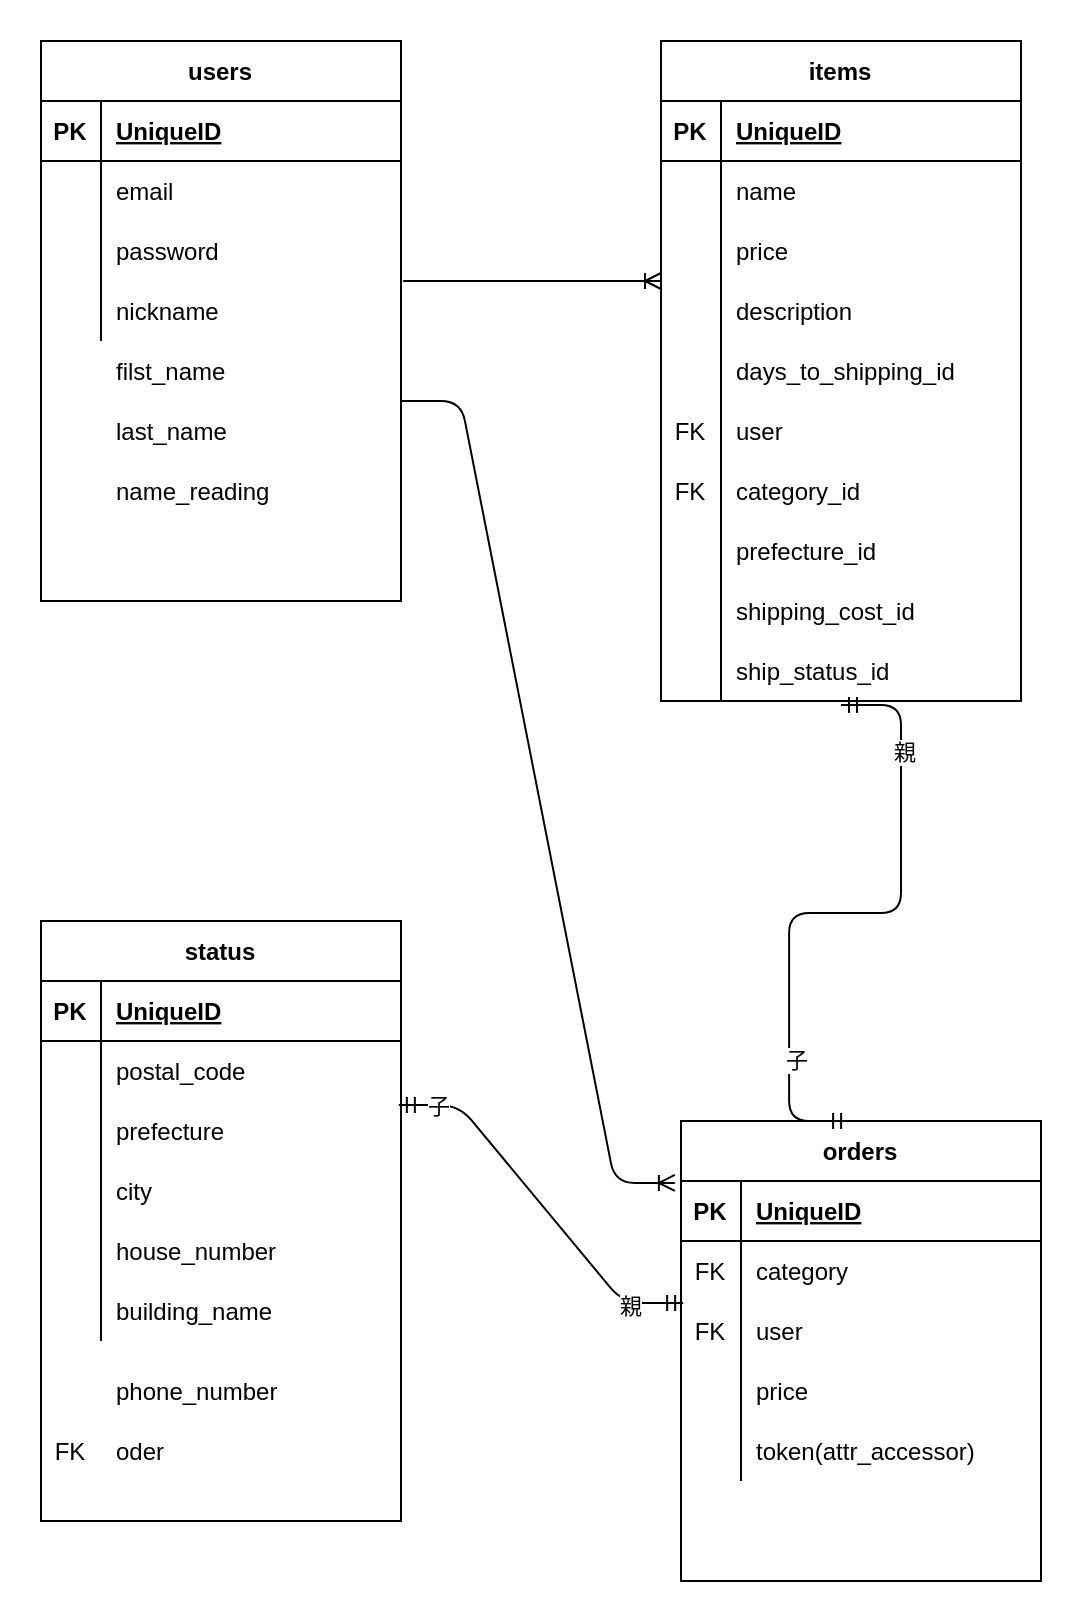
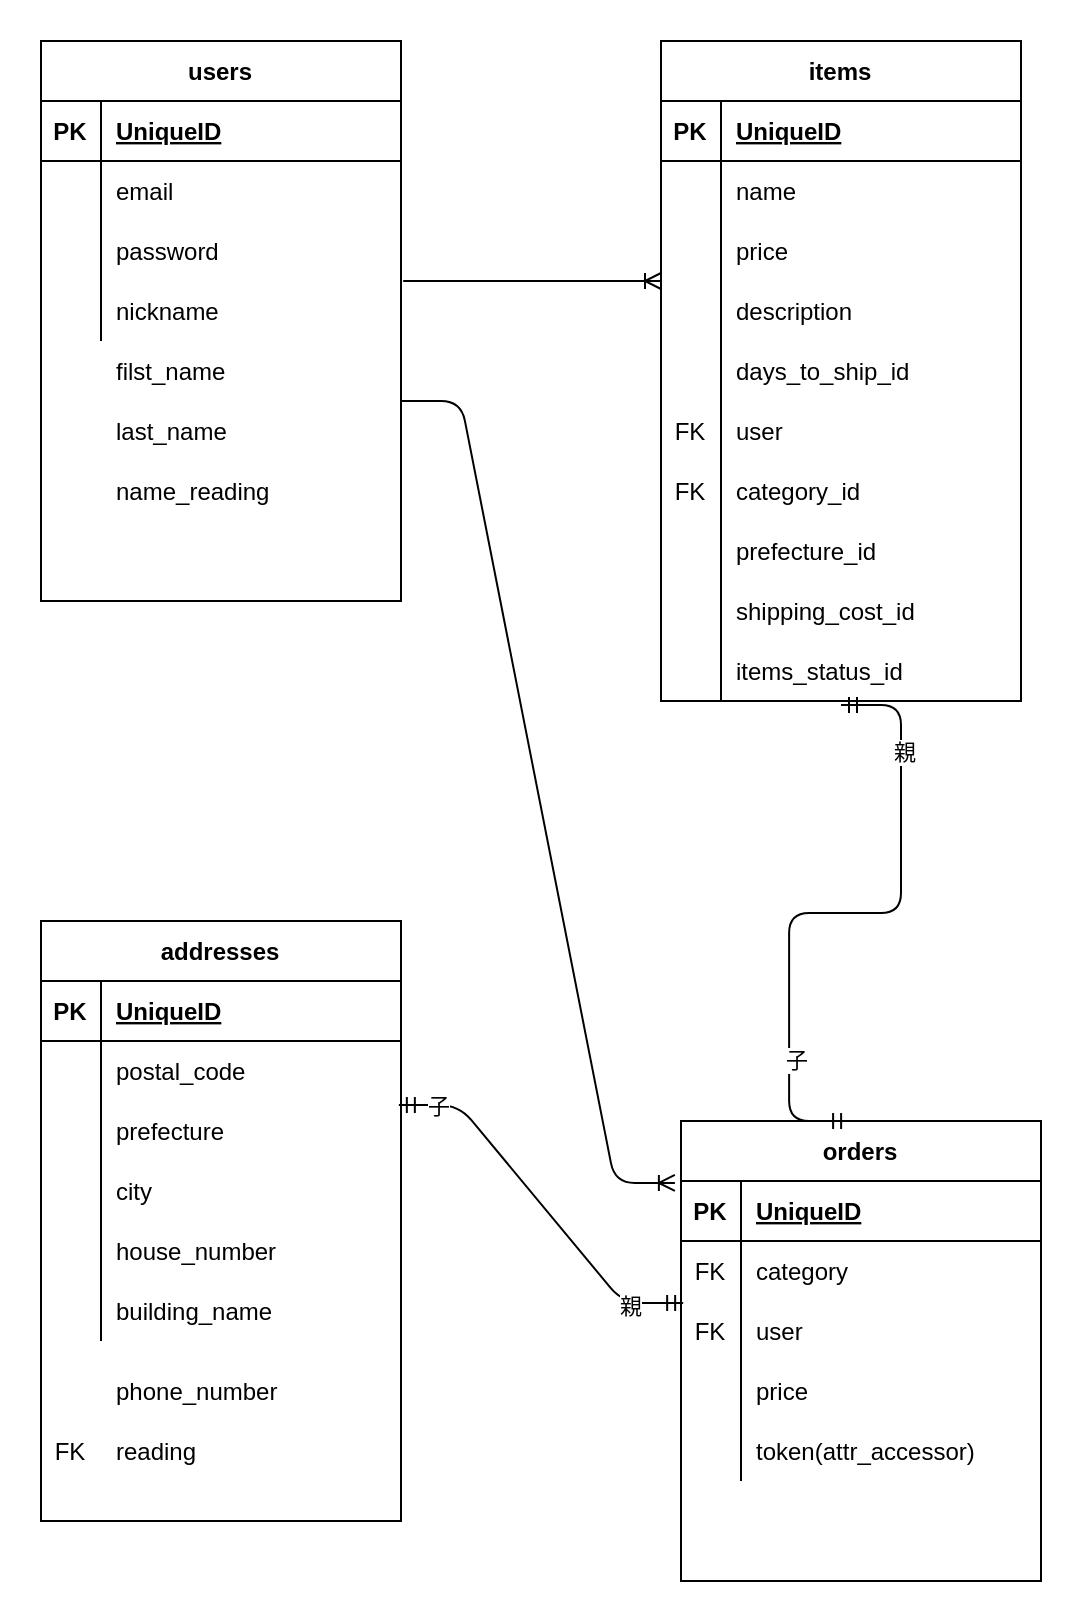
node "days_to_shipping_id": label "days_to_shipping_id" -> "days_to_ship_id"
node "ship_status_id": label "ship_status_id" -> "items_status_id"
node "status": label "status" -> "addresses"
node "oder": label "oder" -> "reading"
